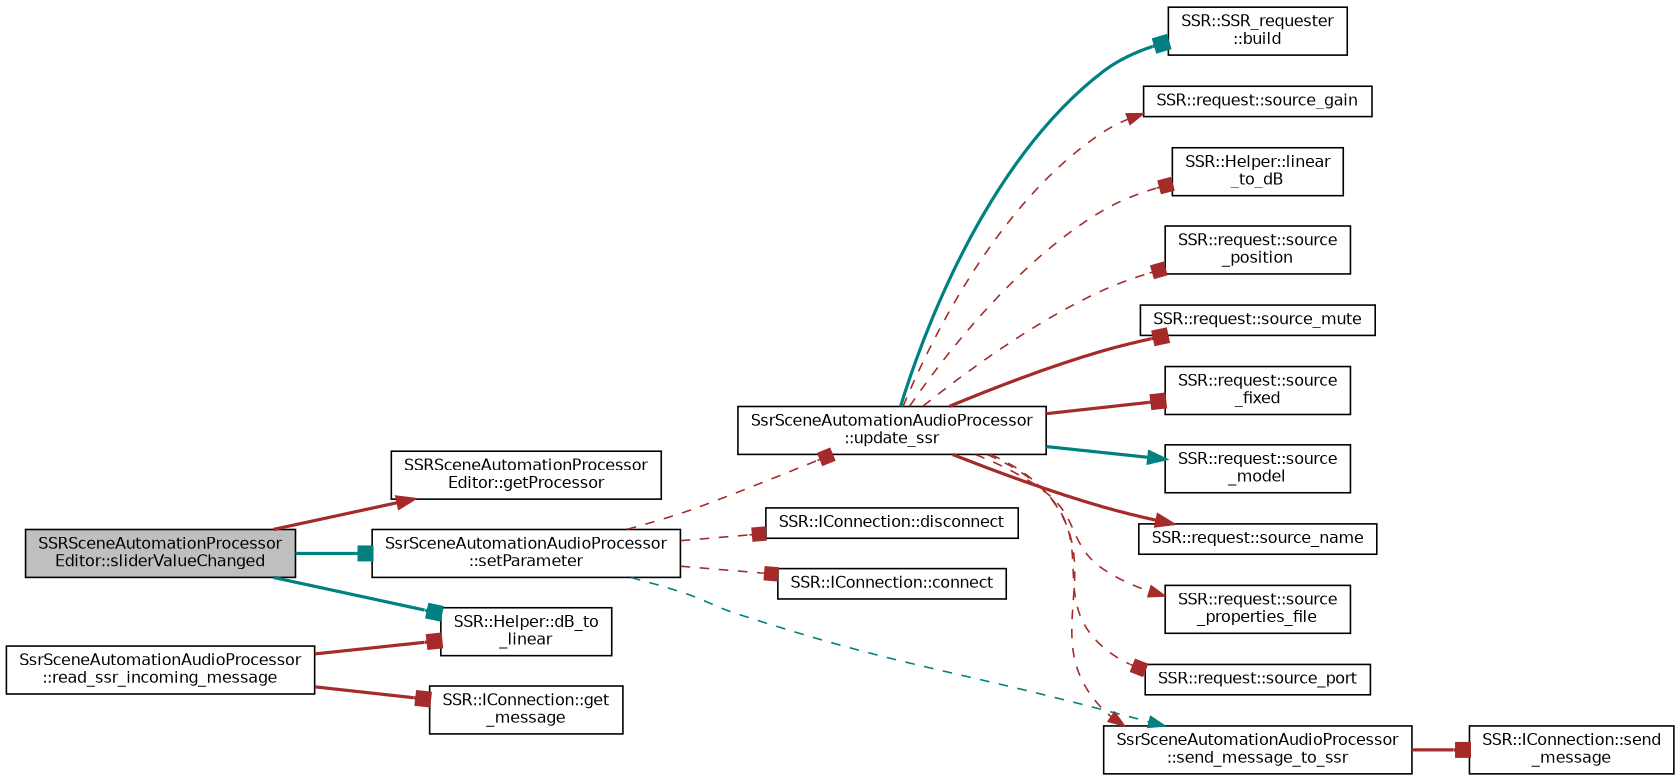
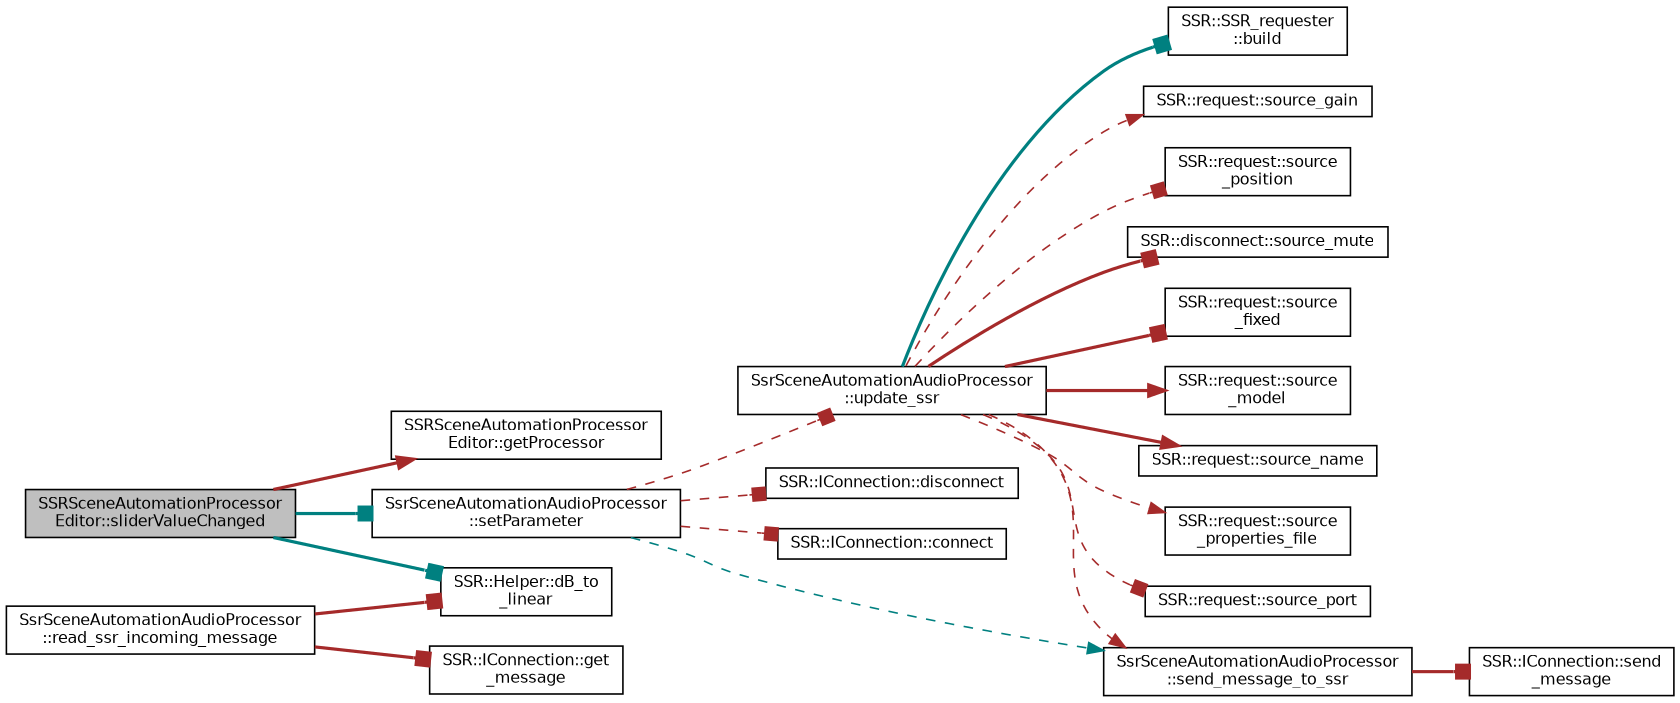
node "SSR::Helper::linear _to_dB": removed
node "SSR::request::source_mute": label "SSR::request::source_mute" -> "SSR::disconnect::source_mute"
edge "SsrSceneAutomationAudioProcessor ::update_ssr" -> "SSR::request::source _model": color teal -> brown
